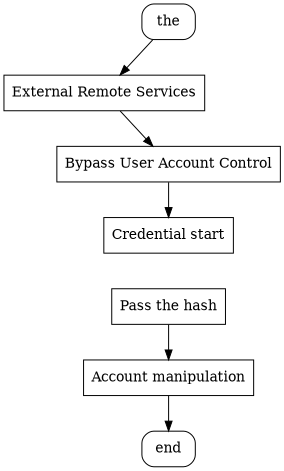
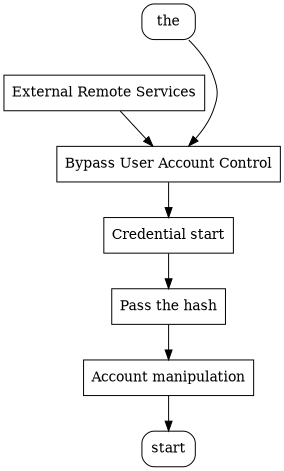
edge "the" -> "External Remote Services": now "the" -> "Bypass User Account Control"
edge "Credential start" -> "Pass the hash": added
node "end": label "end" -> "start"
